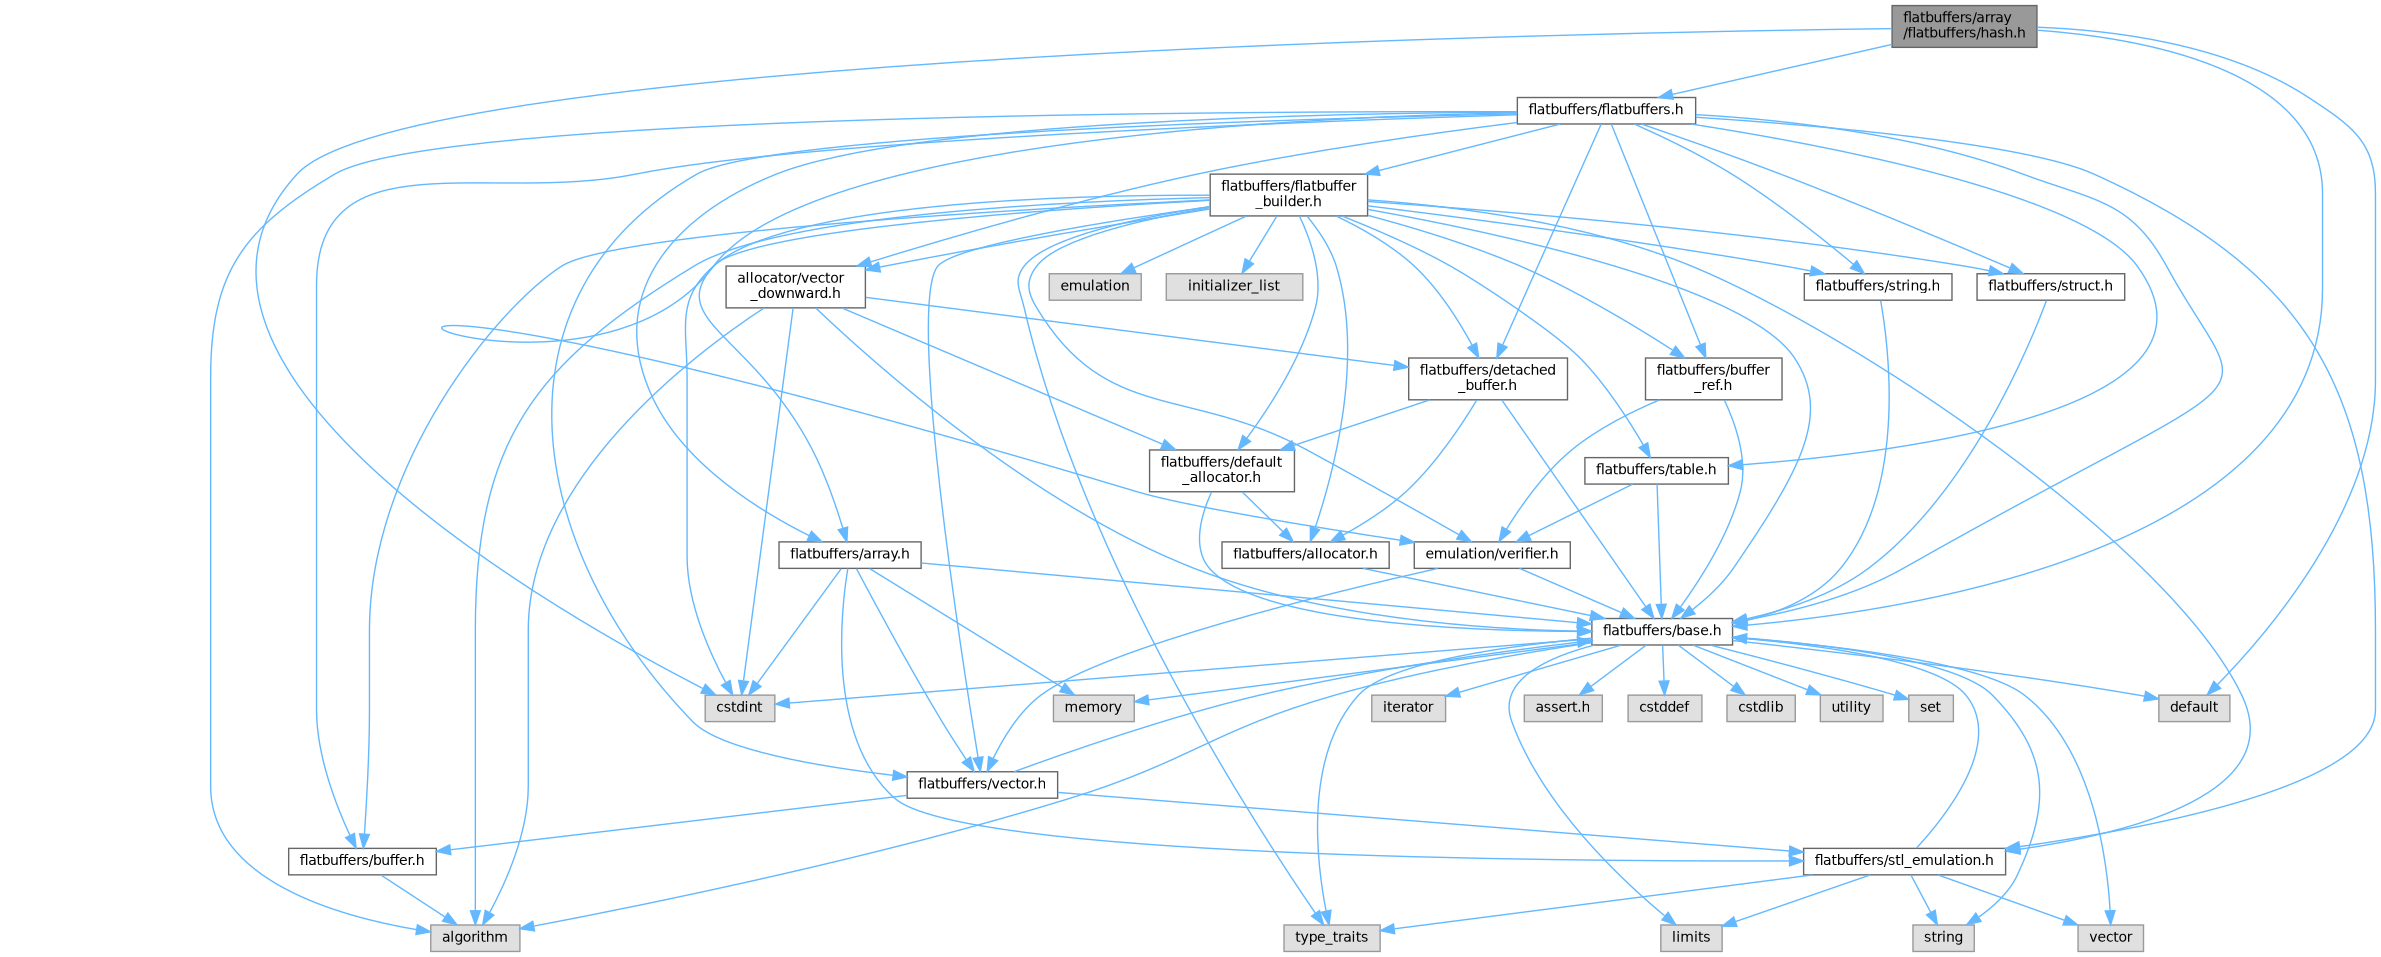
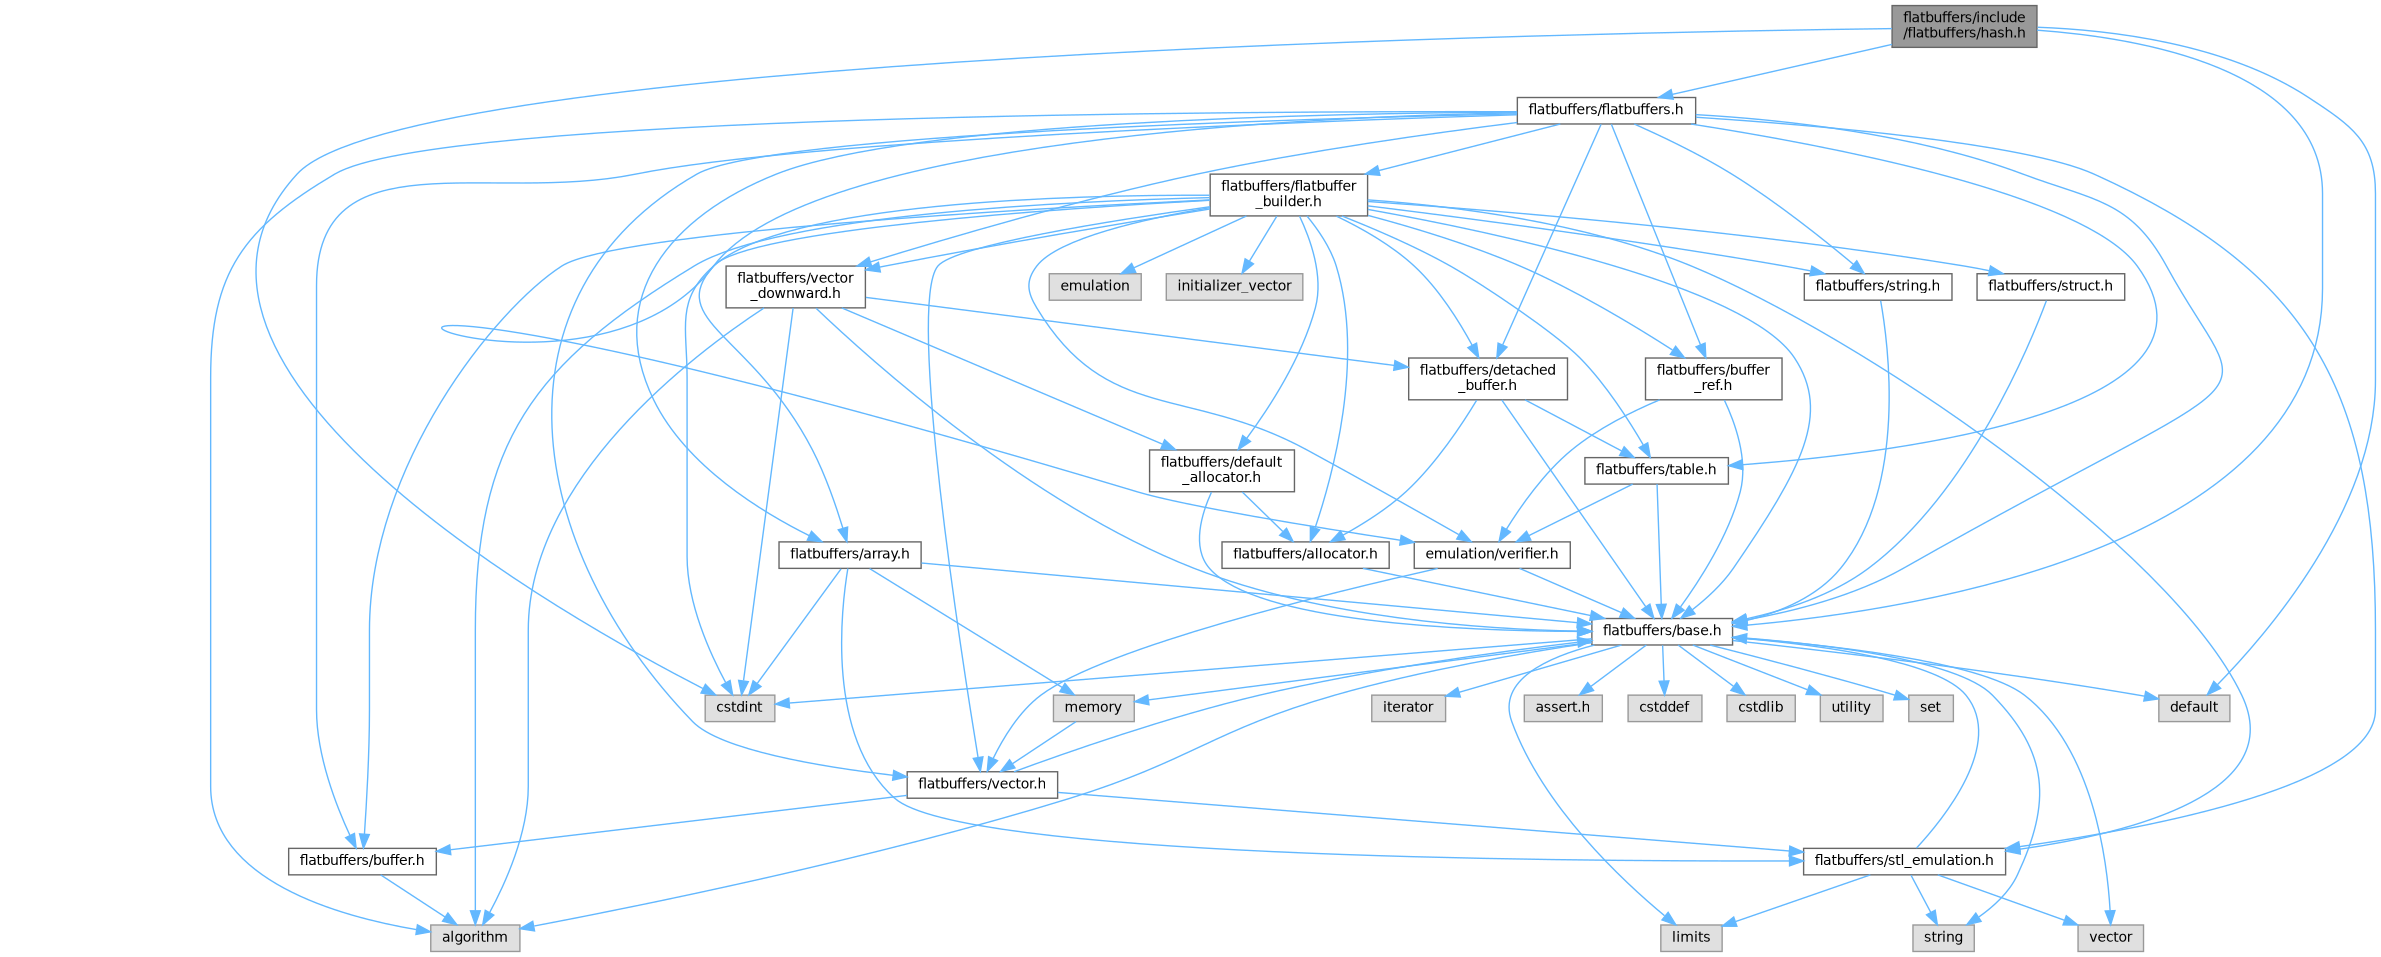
node "flatbuffers/array /flatbuffers/hash.h": label "flatbuffers/array /flatbuffers/hash.h" -> "flatbuffers/include /flatbuffers/hash.h"
edge "flatbuffers/flatbuffers.h" -> "flatbuffers/struct.h": removed
node "allocator/vector _downward.h": label "allocator/vector _downward.h" -> "flatbuffers/vector _downward.h"
node "initializer_list": label "initializer_list" -> "initializer_vector"
edge "flatbuffers/detached _buffer.h" -> "flatbuffers/default _allocator.h": now "flatbuffers/detached _buffer.h" -> "flatbuffers/table.h"
edge "flatbuffers/array.h" -> "flatbuffers/vector.h": now "memory" -> "flatbuffers/vector.h"
node "type_traits": removed
